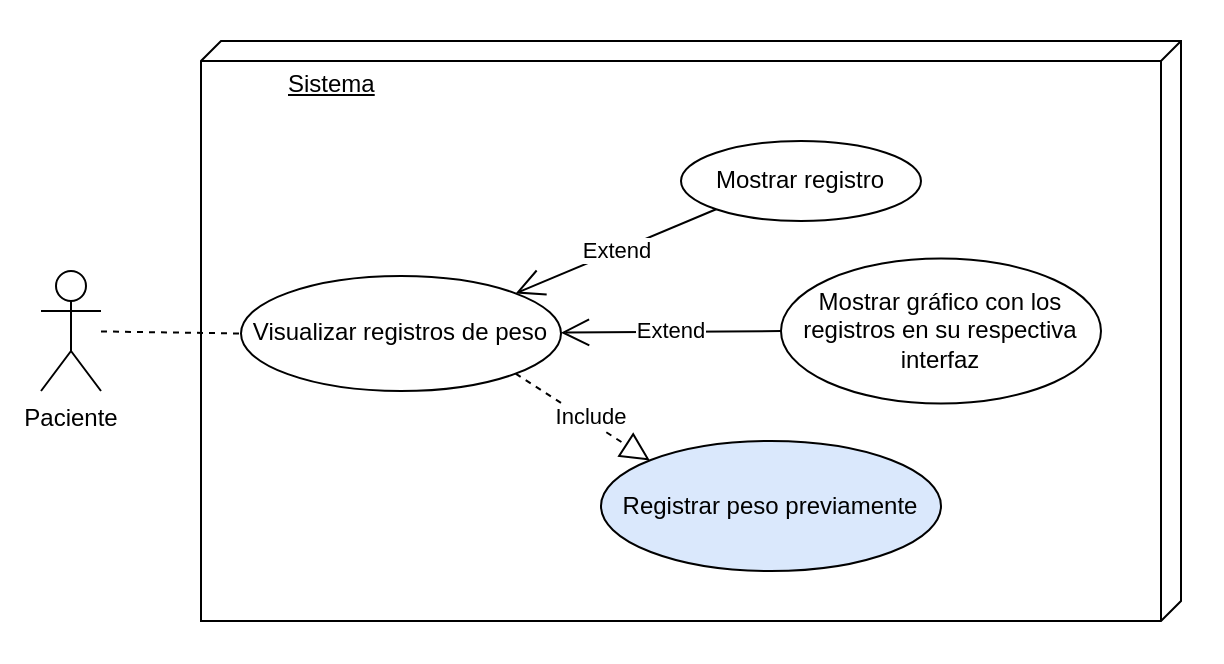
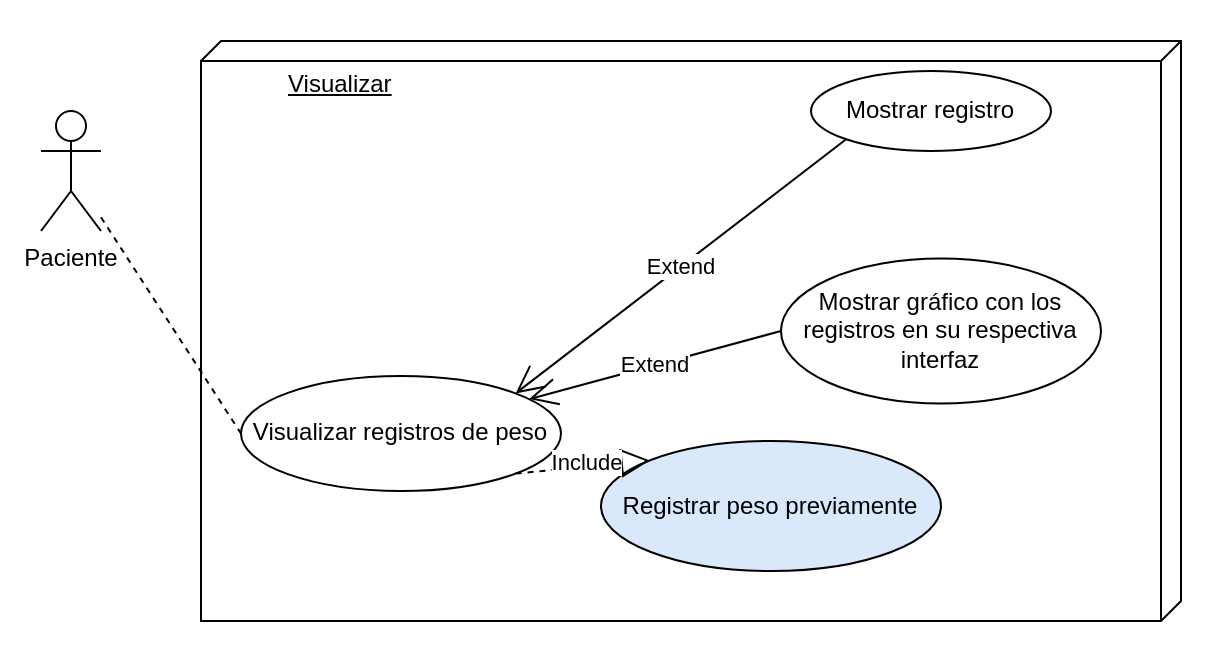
node "Sistema": label "Sistema" -> "Visualizar"
node "Mostrar registro": moved (801, 181) -> (931, 111)
node "Paciente": moved (71, 331) -> (71, 171)
node "Visualizar registros de peso": moved (401, 334) -> (401, 434)
